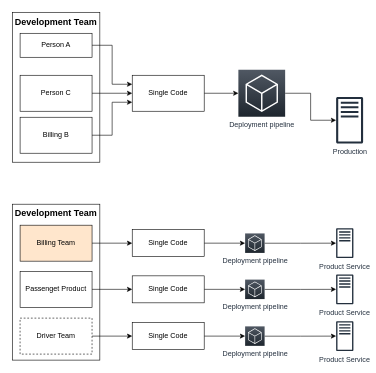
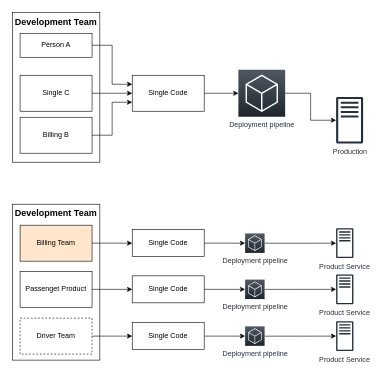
node "Person C": label "Person C" -> "Single C"
